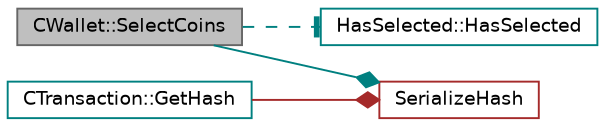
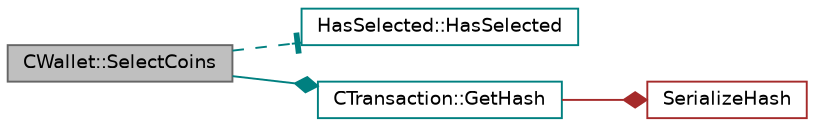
edge "CWallet::SelectCoins" -> "SerializeHash": now "CWallet::SelectCoins" -> "CTransaction::GetHash"
